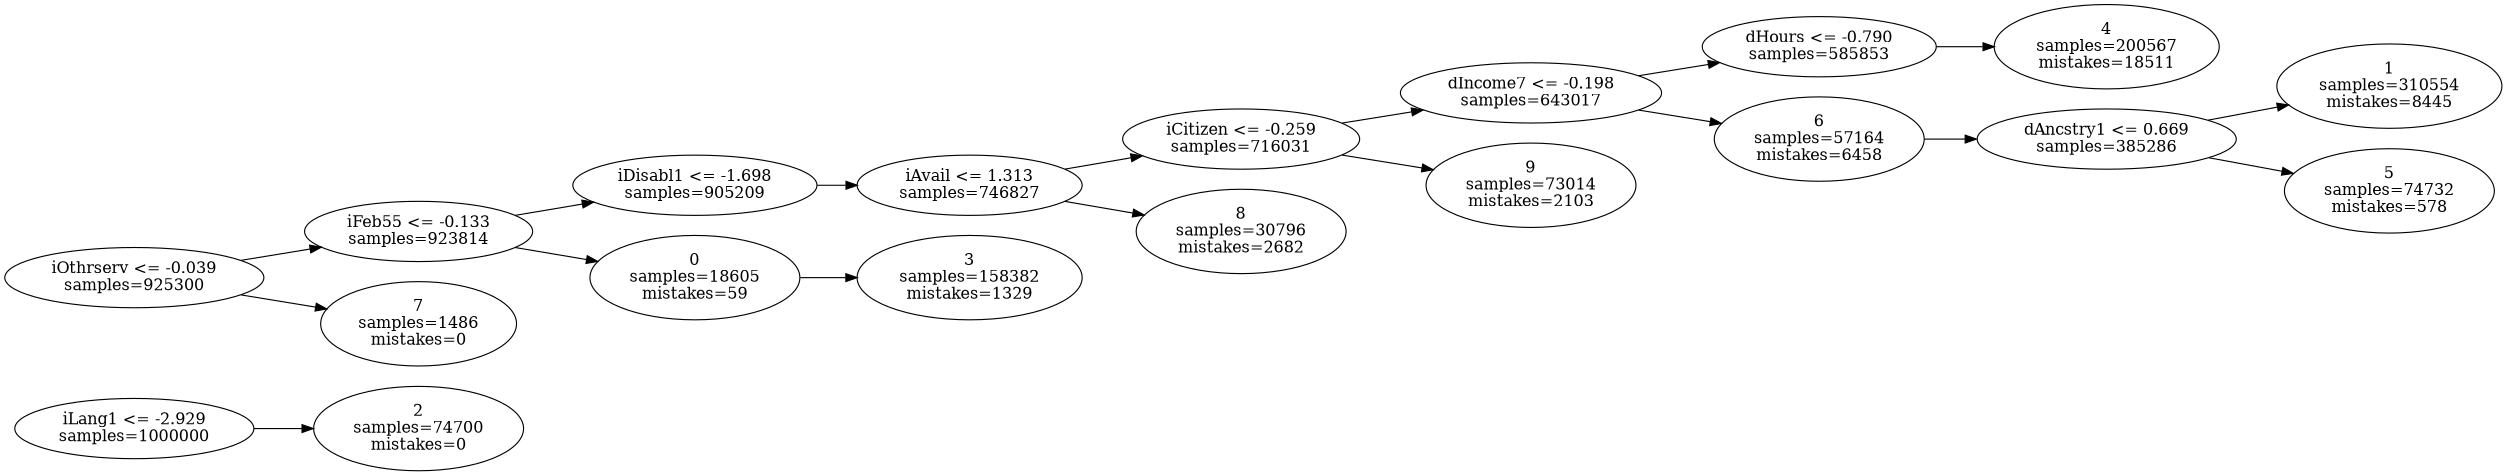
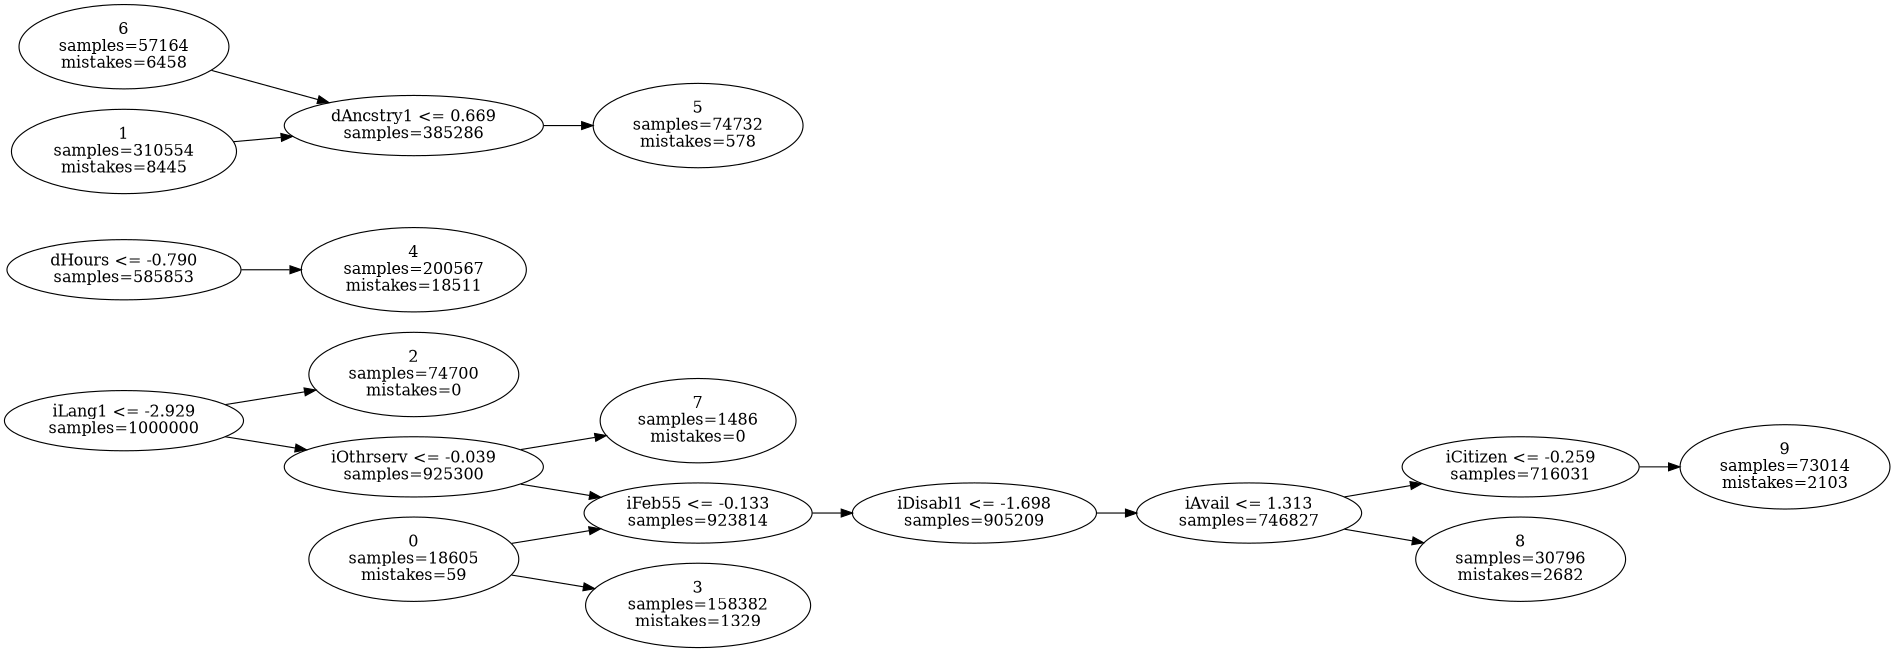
node "dIncome7 <= -0.198 samples=643017": removed
edge "dAncstry1 <= 0.669 samples=385286" -> "1 samples=310554 mistakes=8445": reversed
edge "iFeb55 <= -0.133 samples=923814" -> "0 samples=18605 mistakes=59": reversed
edge "iLang1 <= -2.929 samples=1000000" -> "iOthrserv <= -0.039 samples=925300": added
